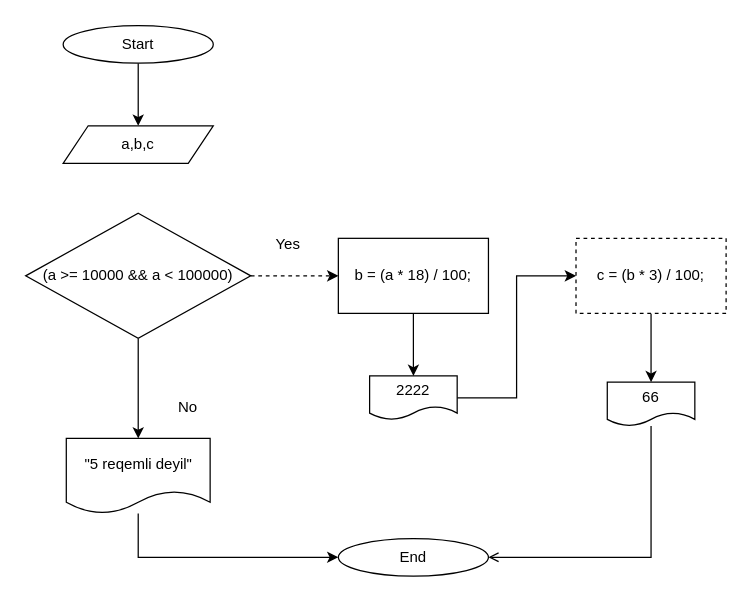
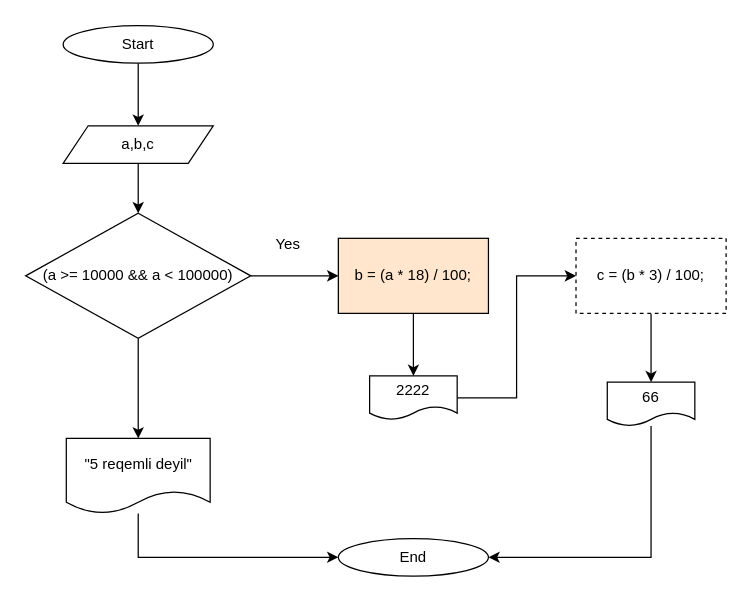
edge "a,b,c" -> "(a >= 10000 && a < 100000)": added
edge "(a >= 10000 && a < 100000)" -> "b = (a * 18) / 100;": style dashed -> solid
node "b = (a * 18) / 100;": fillcolor #ffffff -> #ffe6cc
node "No": removed
edge "66" -> "End": arrowhead open -> classic
